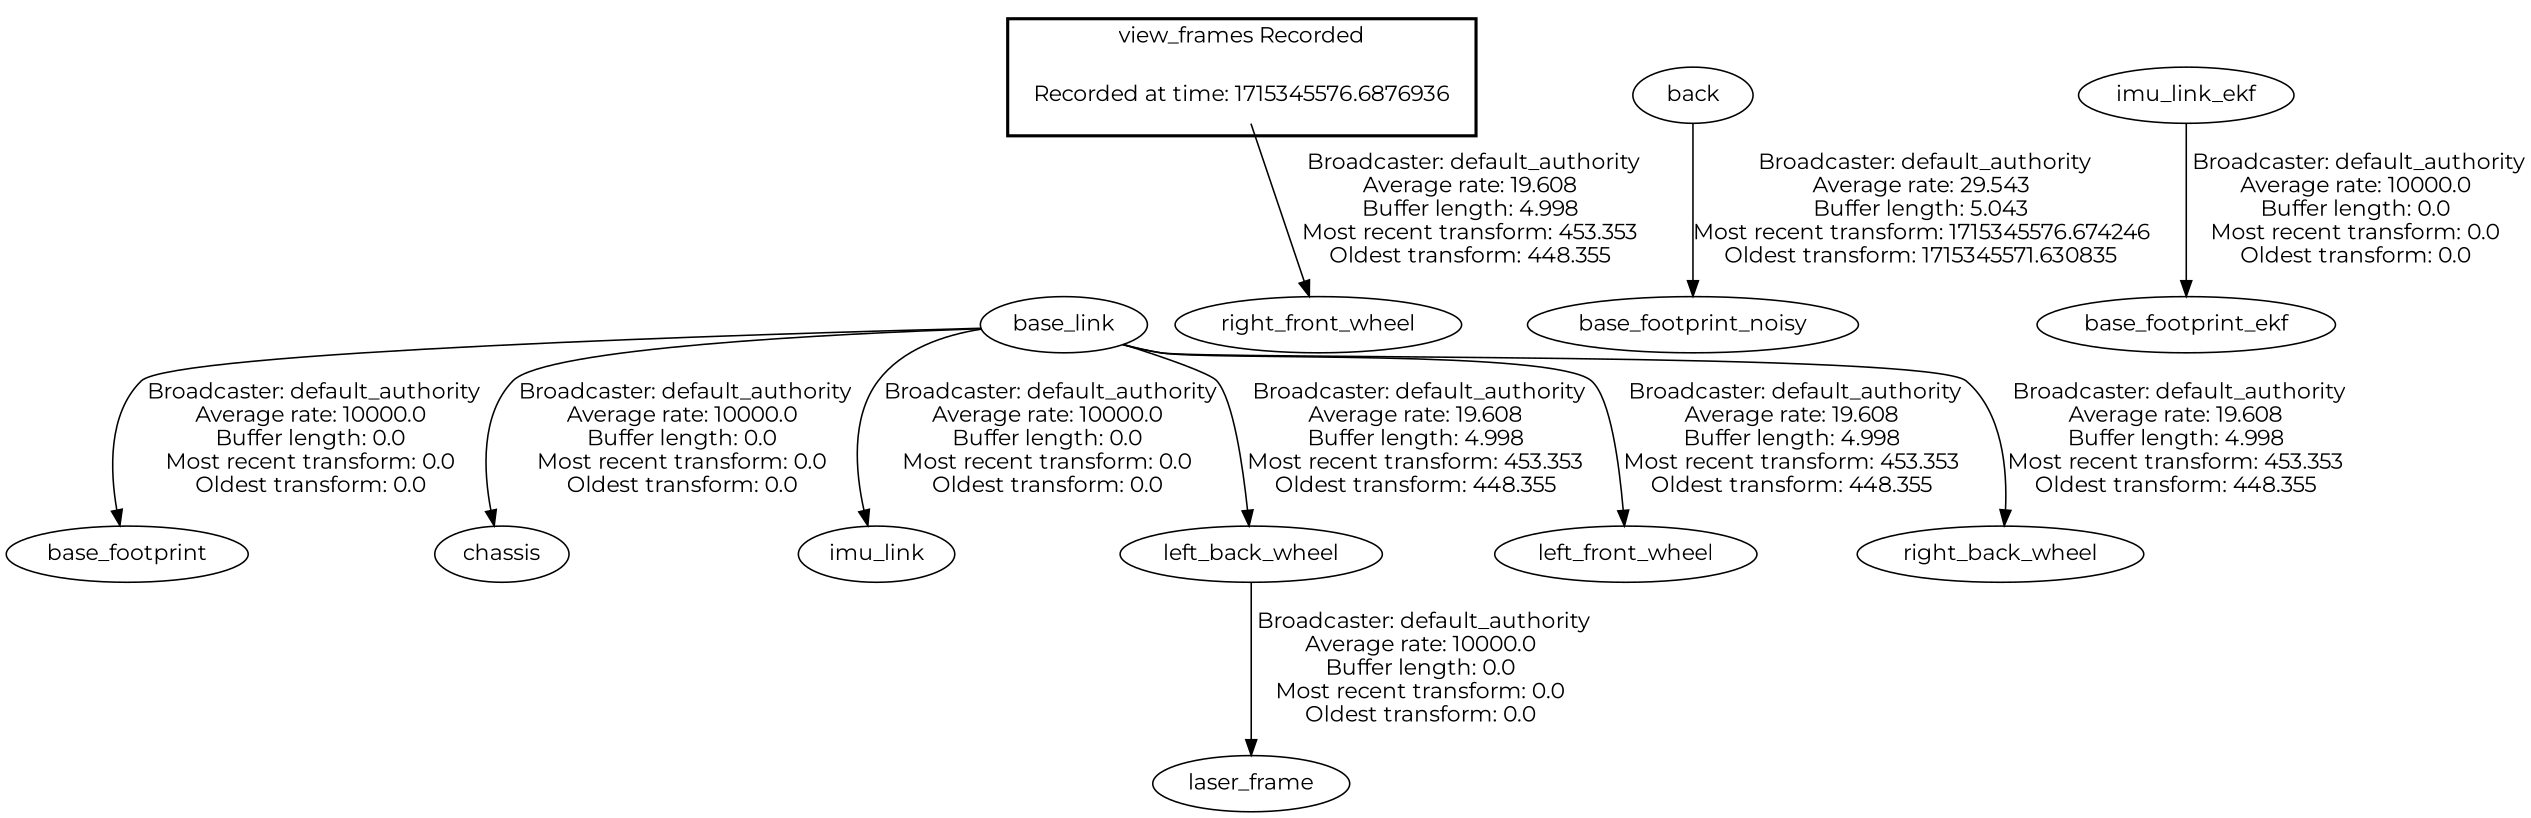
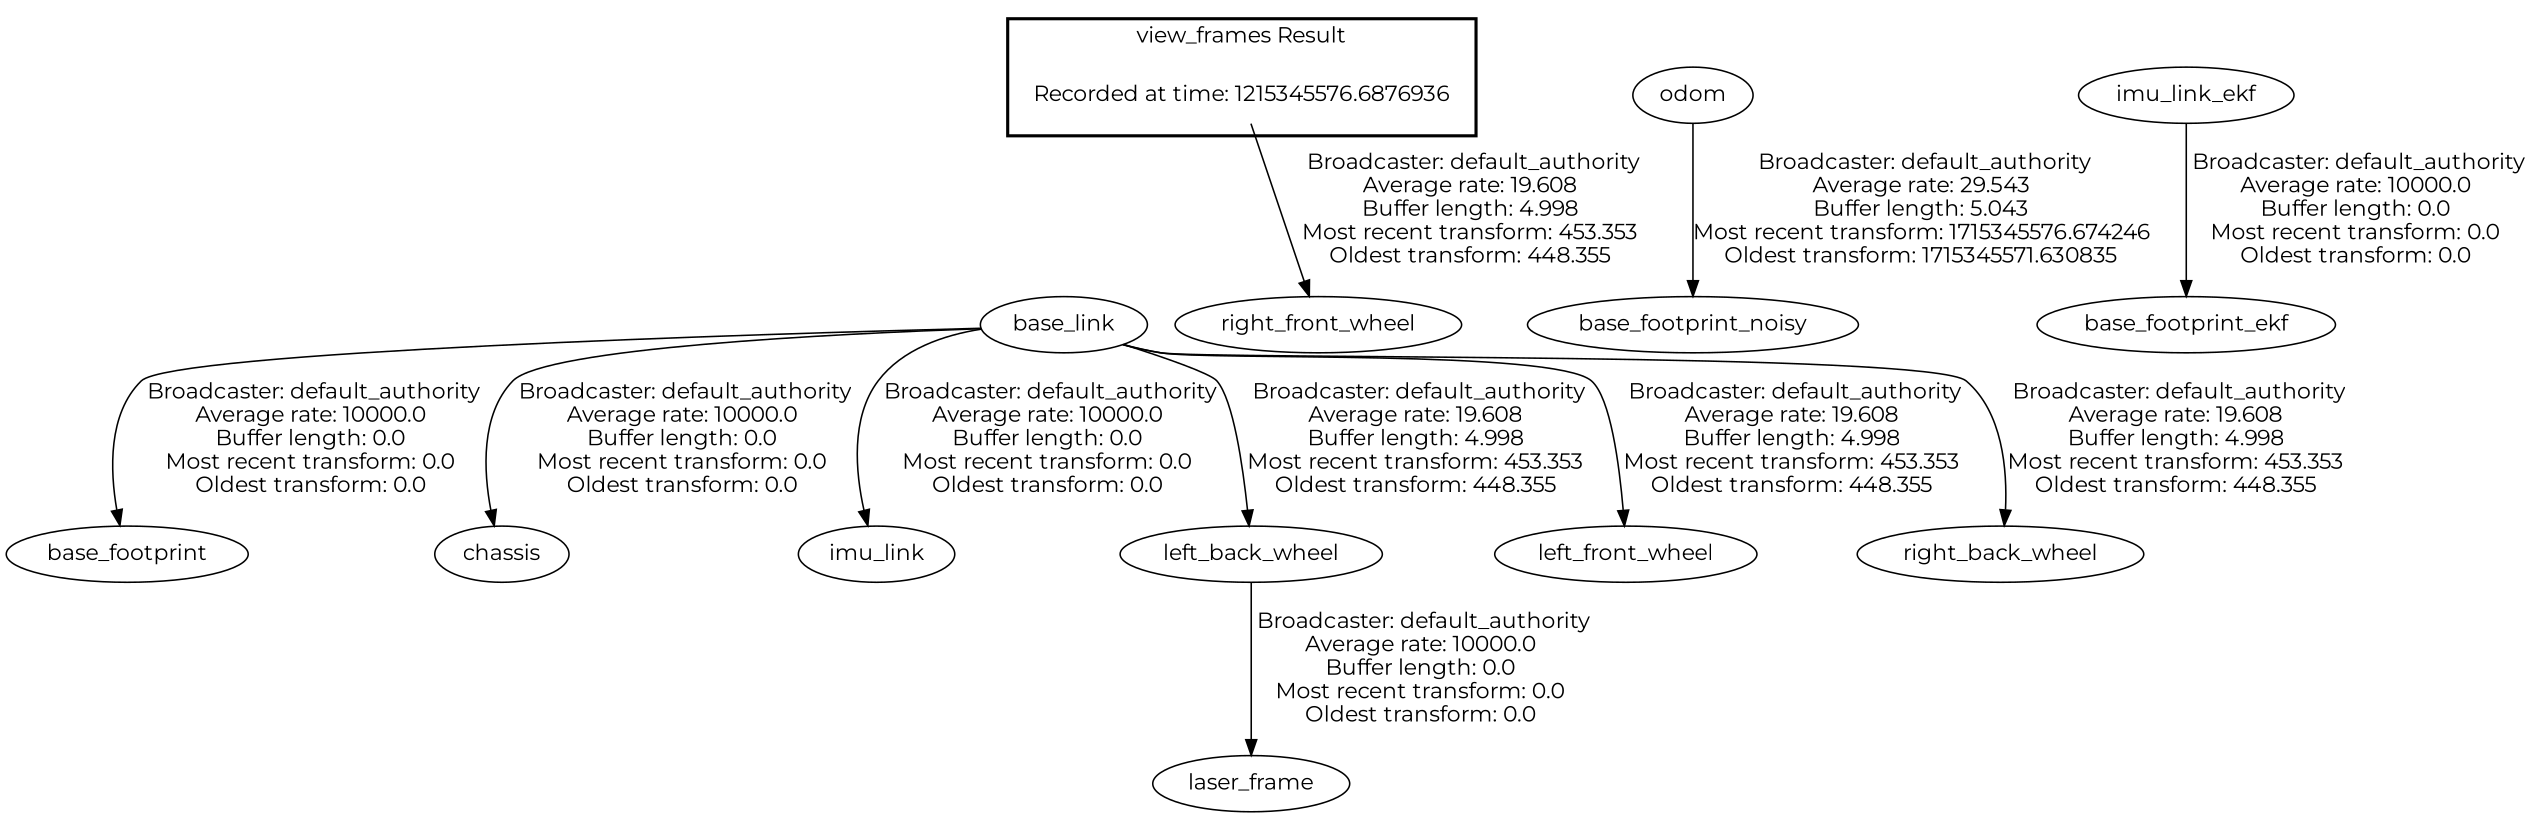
cluster "view_frames Recorded": label "view_frames Recorded" -> "view_frames Result"
node "Recorded at time: 1715345576.6876936": label "Recorded at time: 1715345576.6876936" -> "Recorded at time: 1215345576.6876936"
node "back": label "back" -> "odom"
